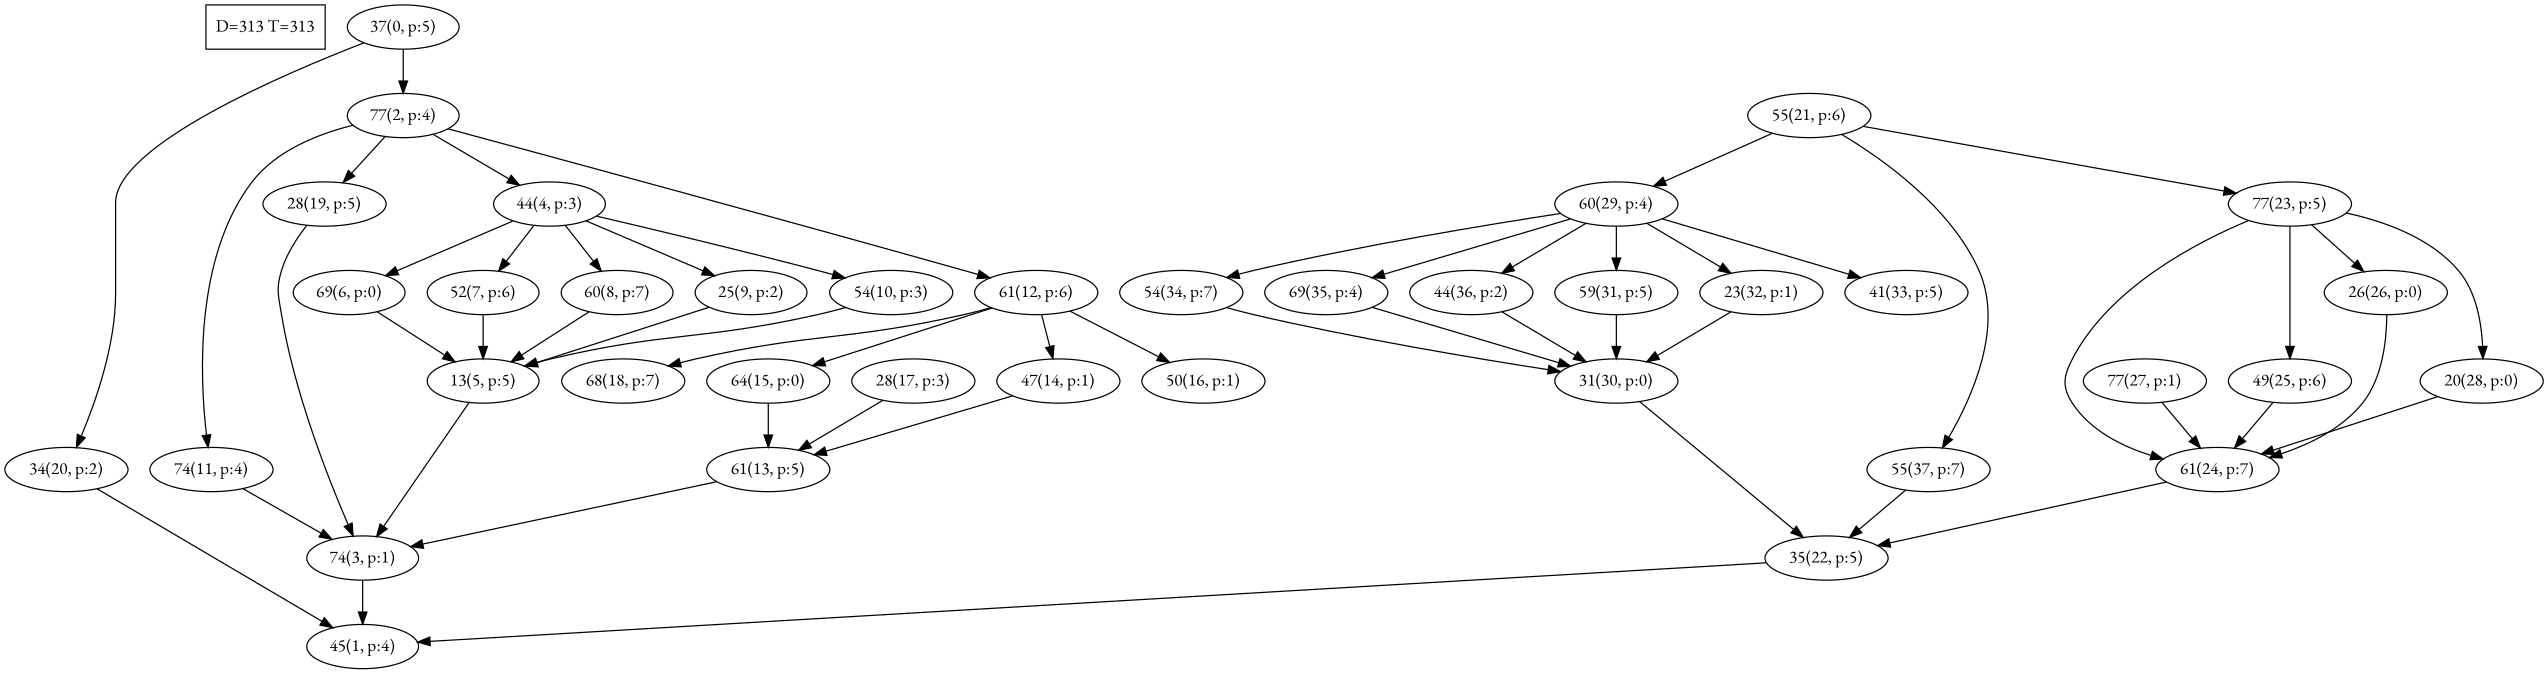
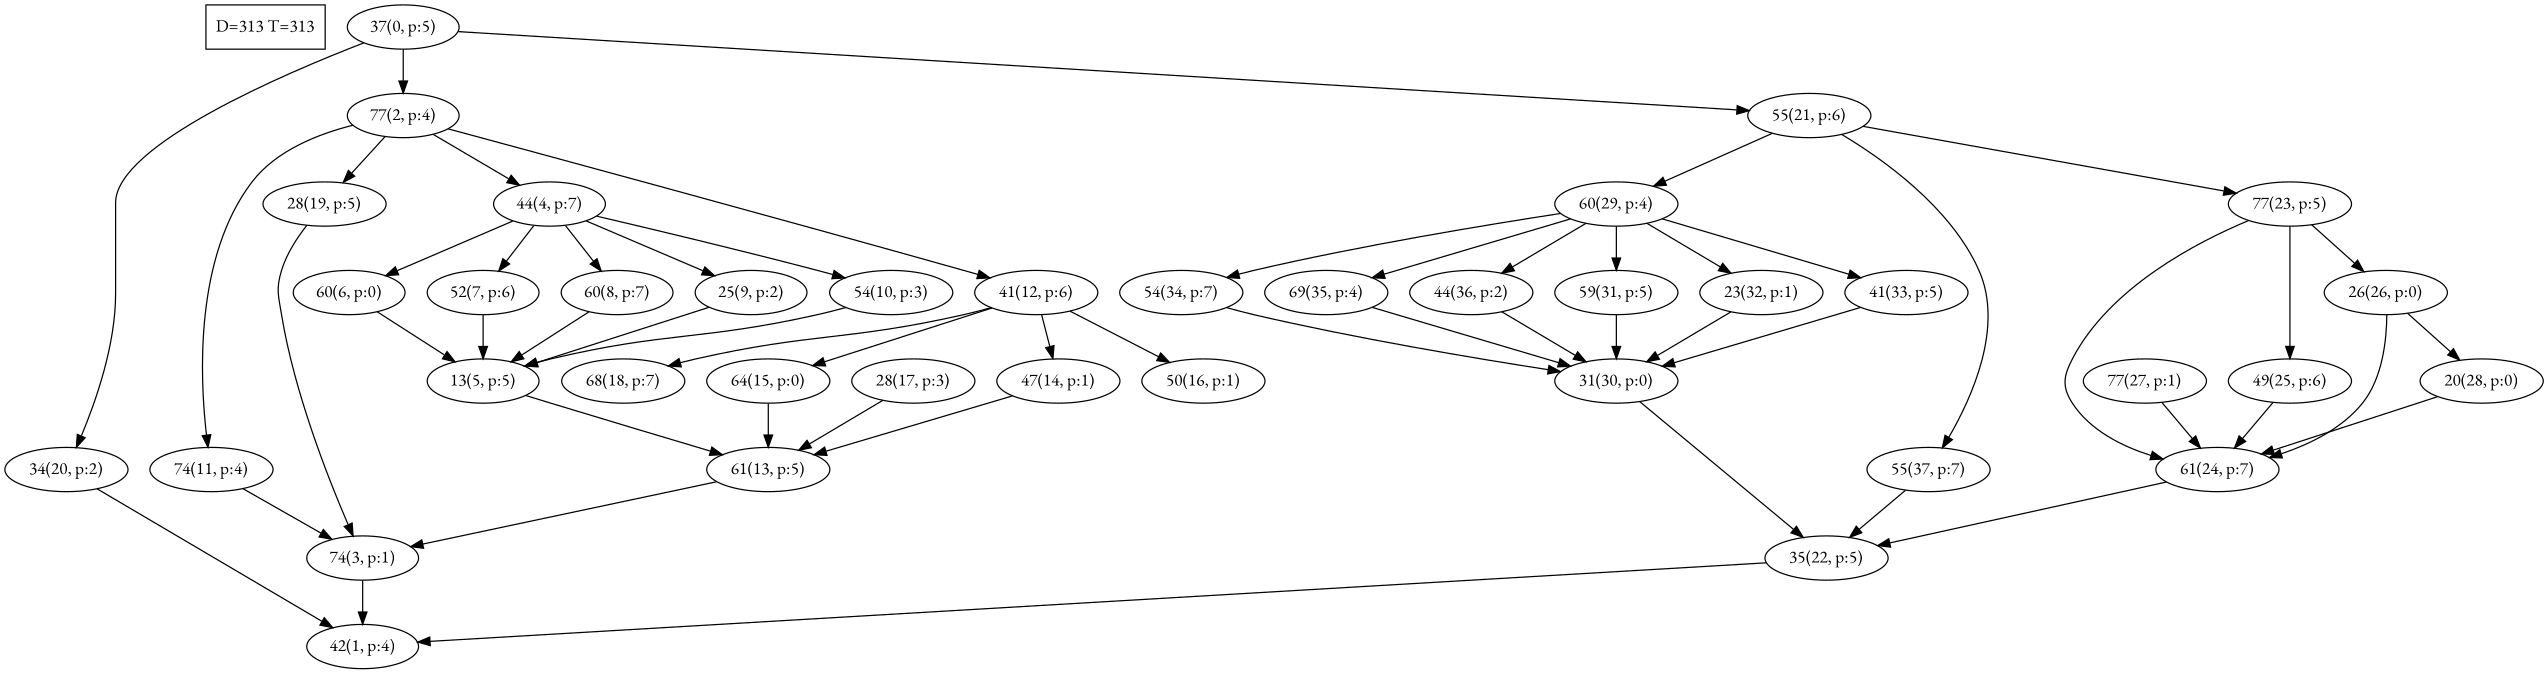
edge "37(0, p:5)" -> "55(21, p:6)": added
node "44(4, p:3)": label "44(4, p:3)" -> "44(4, p:7)"
edge "77(23, p:5)" -> "20(28, p:0)": now "26(26, p:0)" -> "20(28, p:0)"
node "69(6, p:0)": label "69(6, p:0)" -> "60(6, p:0)"
node "61(12, p:6)": label "61(12, p:6)" -> "41(12, p:6)"
edge "41(33, p:5)" -> "31(30, p:0)": added
edge "13(5, p:5)" -> "74(3, p:1)": now "13(5, p:5)" -> "61(13, p:5)"
node "45(1, p:4)": label "45(1, p:4)" -> "42(1, p:4)"
